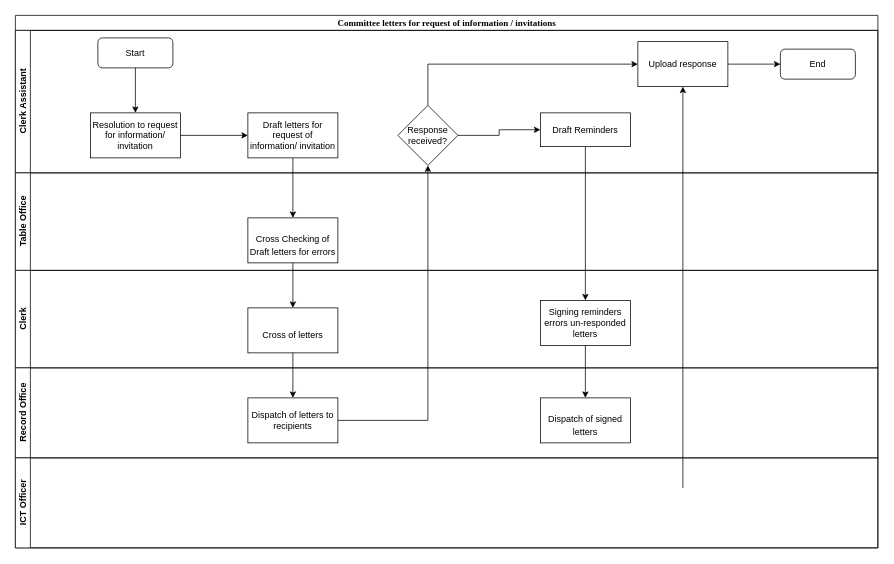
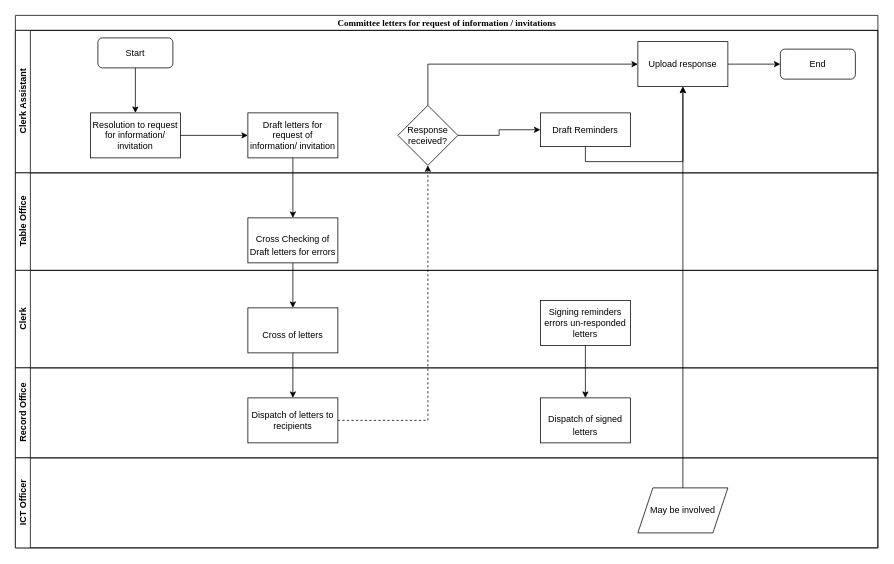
edge "Draft Reminders" -> "Signing reminders errors un-responded letters": now "Draft Reminders" -> "Upload response"
edge "Dispatch of letters to recipients" -> "Response received?": style solid -> dashed
node "May be involved": added
